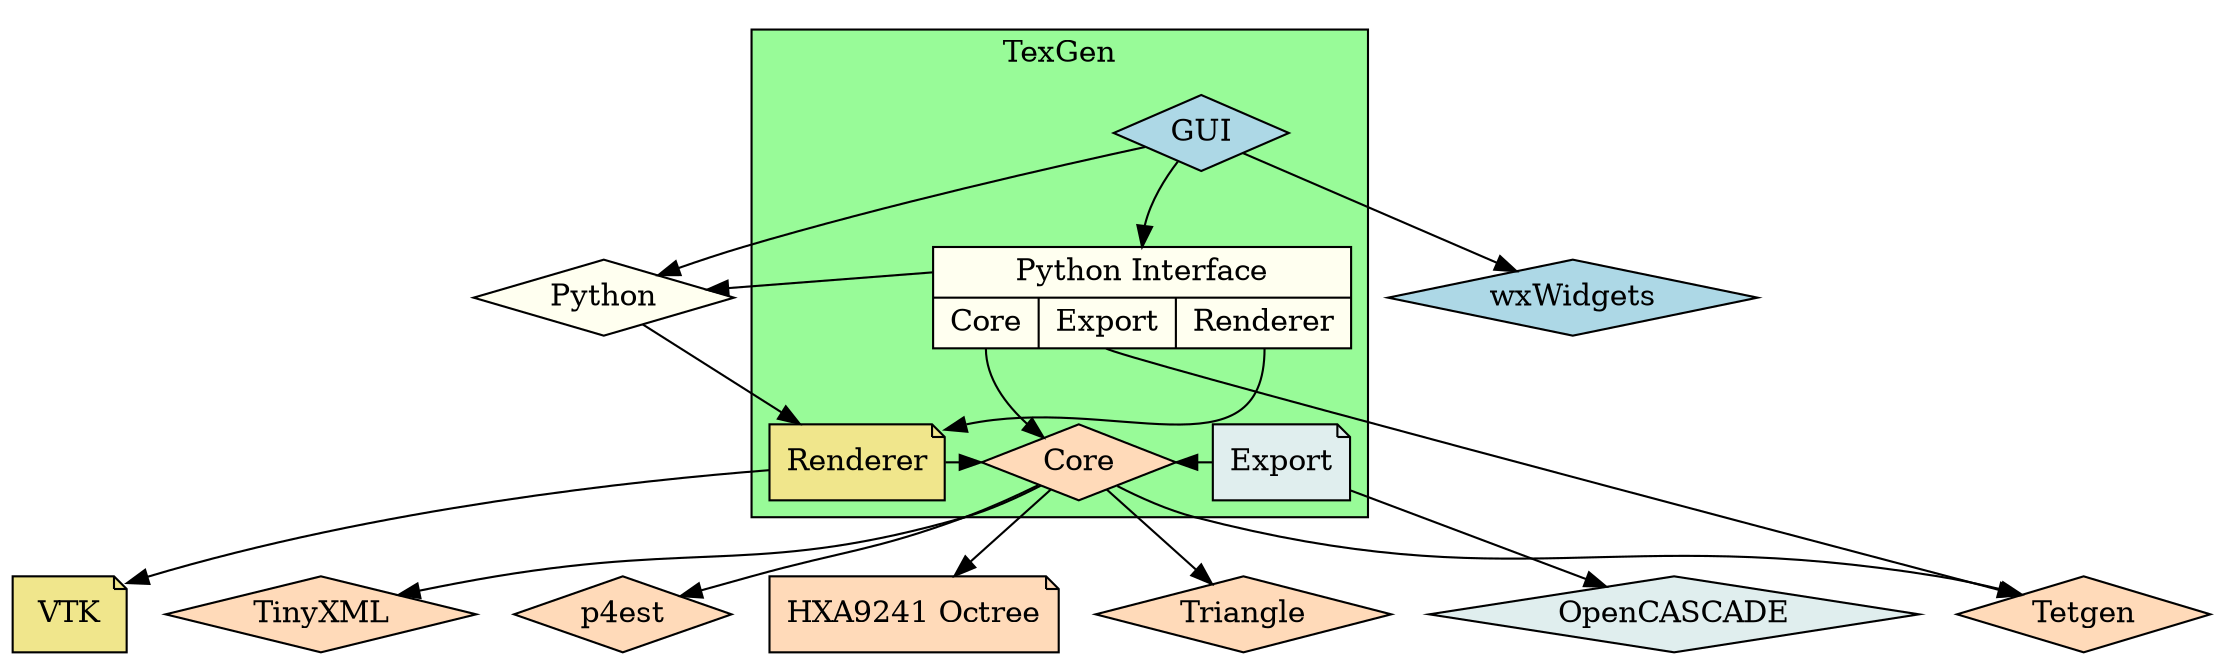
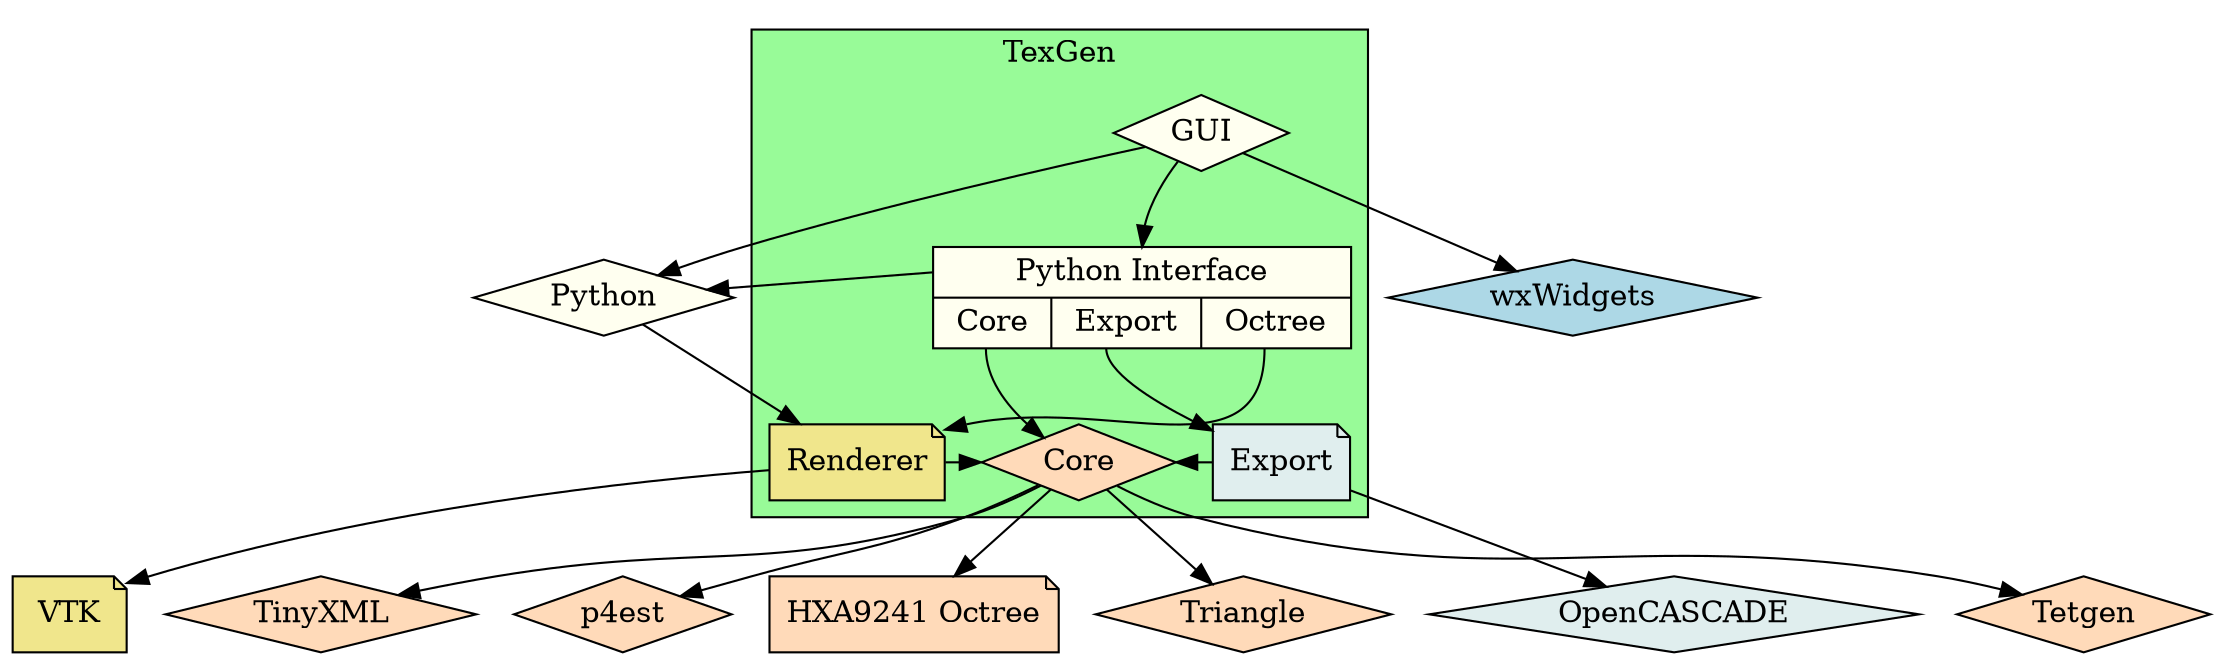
node "GUI": fillcolor lightblue -> ivory
node "Python Interface": text "Renderer" -> "Octree"
edge "Python Interface" -> "Tetgen": now "Python Interface" -> "Export"
